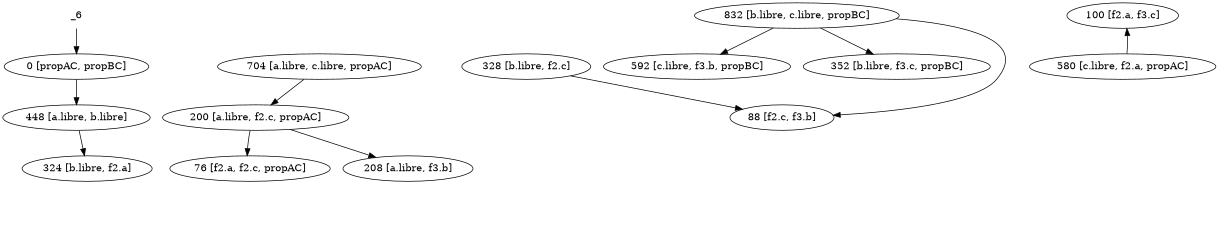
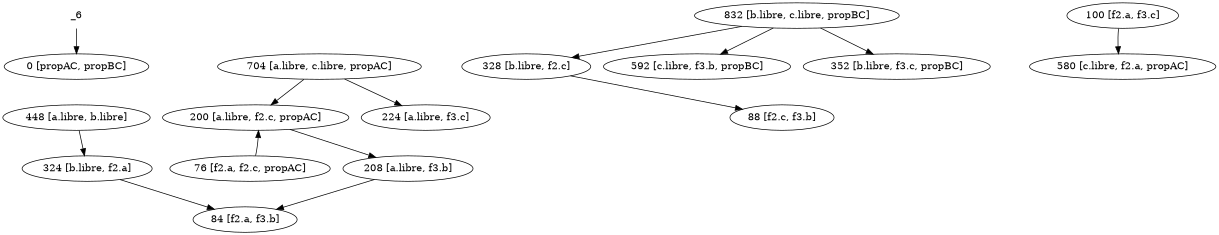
edge "580 [c.libre, f2.a, propAC]" -> "100 [f2.a, f3.c]": reversed
edge "832 [b.libre, c.libre, propBC]" -> "88 [f2.c, f3.b]": now "832 [b.libre, c.libre, propBC]" -> "328 [b.libre, f2.c]"
edge "0 [propAC, propBC]" -> "448 [a.libre, b.libre]": removed
node "224 [a.libre, f3.c]": added
edge "200 [a.libre, f2.c, propAC]" -> "76 [f2.a, f2.c, propAC]": reversed
node "84 [f2.a, f3.b]": added
